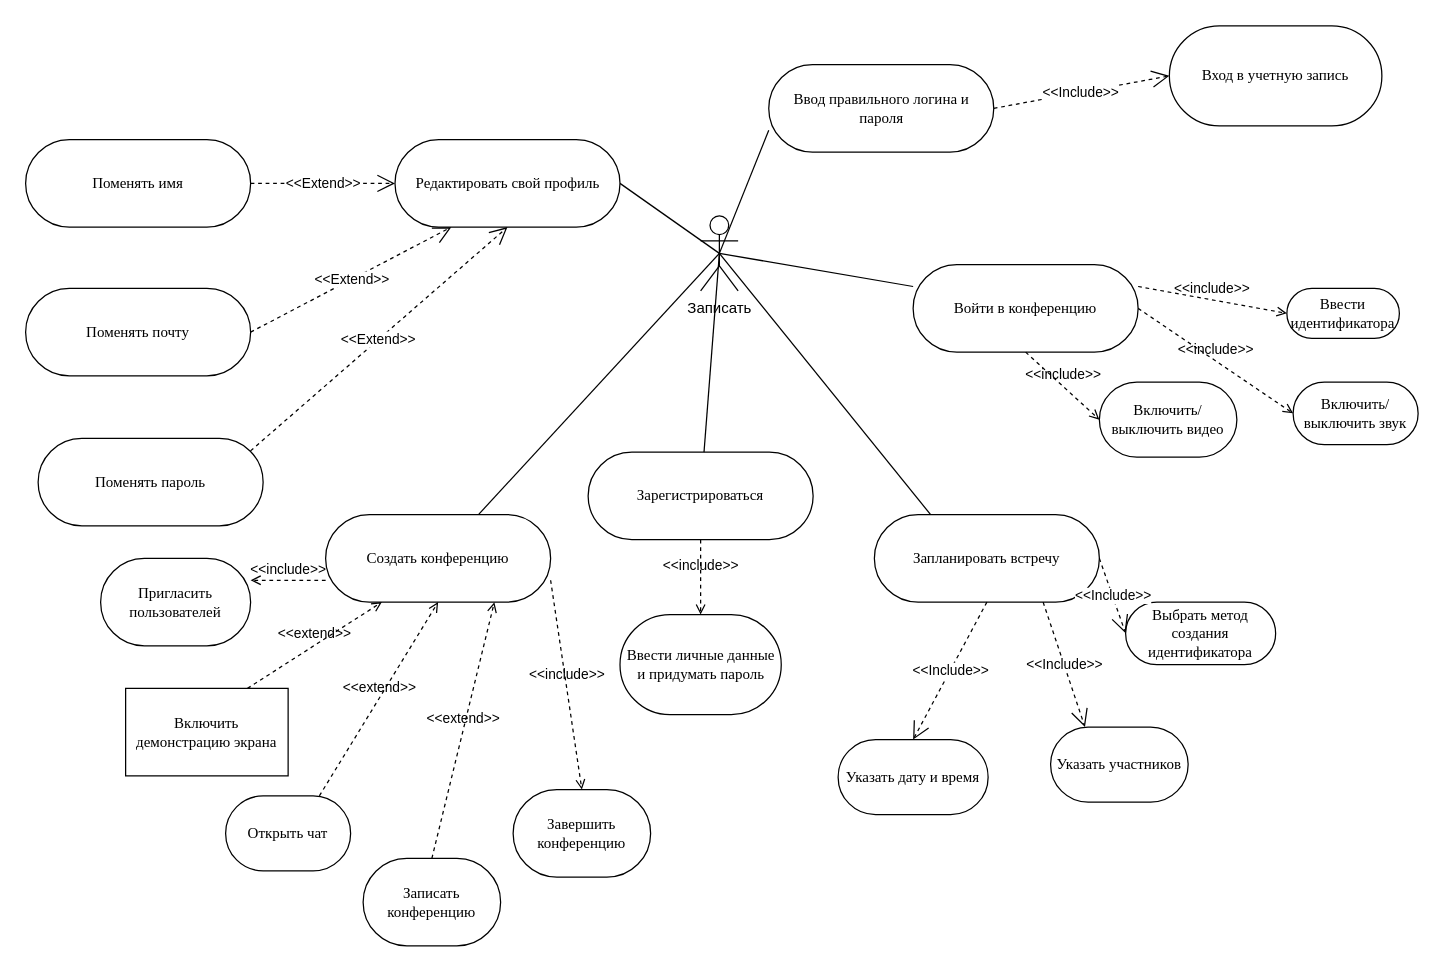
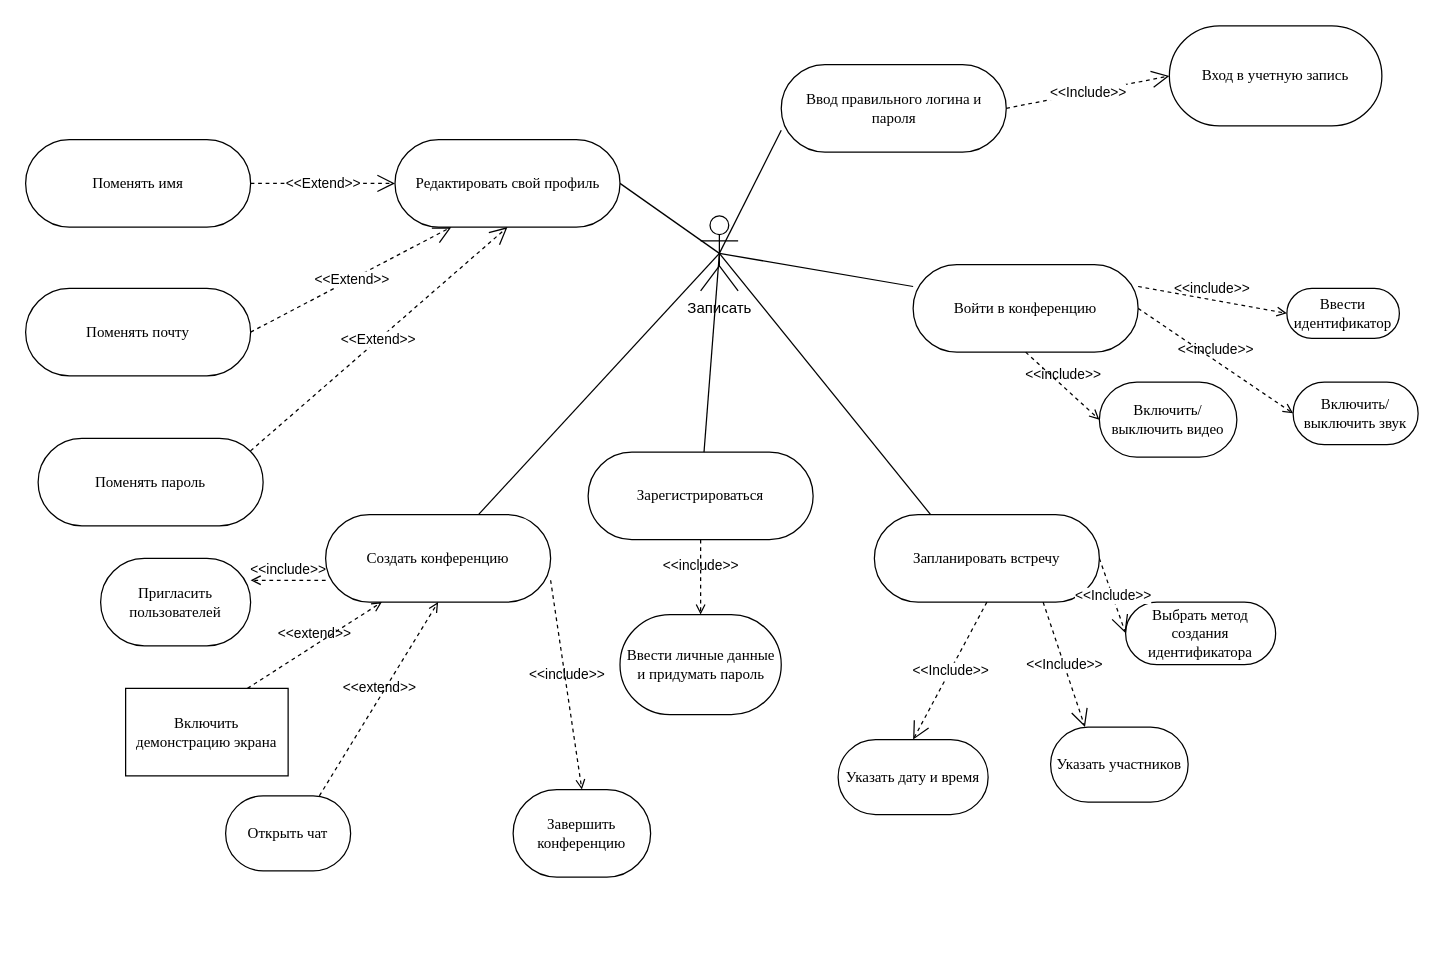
node "Ввод правильного логина и пароля": moved (881, 108) -> (894, 108)
node "Ввести идентификатора": label "Ввести идентификатора" -> "Ввести идентификатор"
edge "Записать конференцию" -> "Создать конференцию": removed, label "<<extend>>"
node "Записать конференцию": removed
